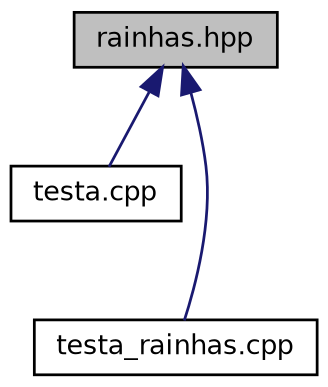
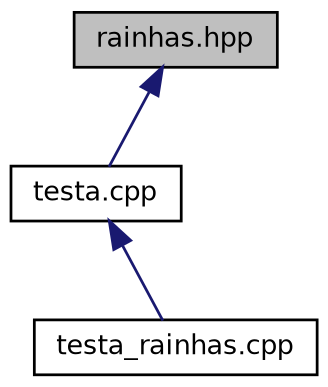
edge "testa_rainhas.cpp" -> "rainhas.hpp": now "testa_rainhas.cpp" -> "testa.cpp"
